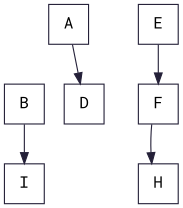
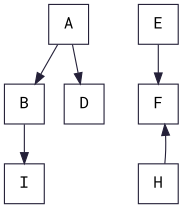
edge "A" -> "B": added
edge "F" -> "H": reversed
